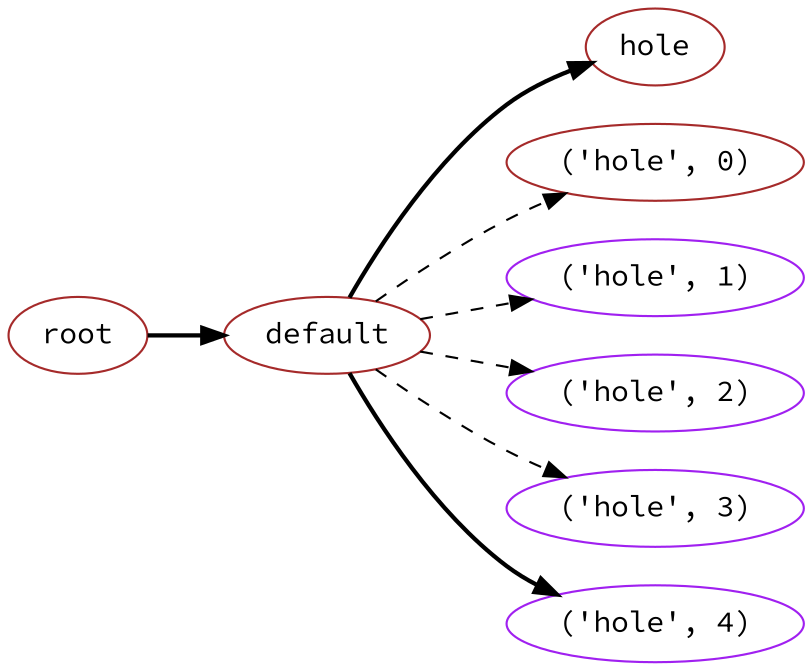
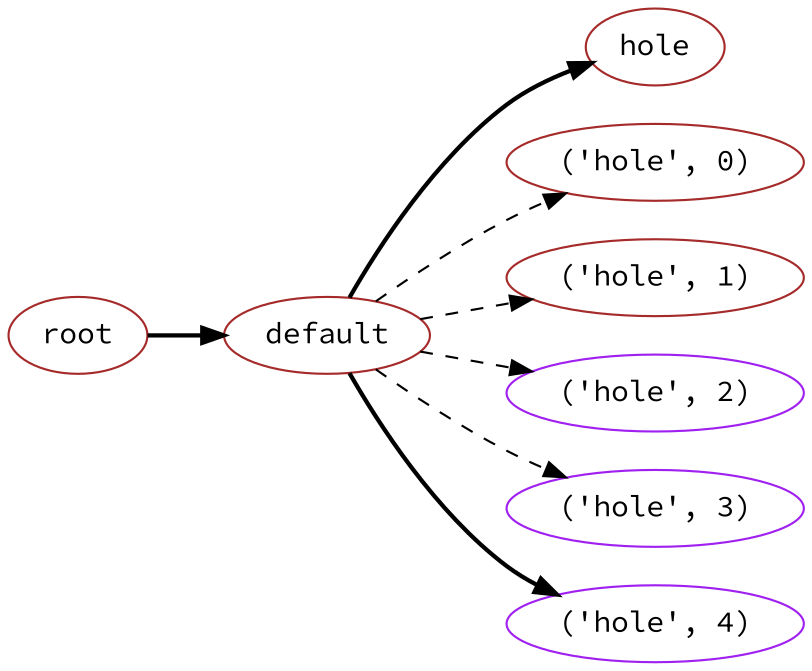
node "('hole', 1)": color purple -> brown
